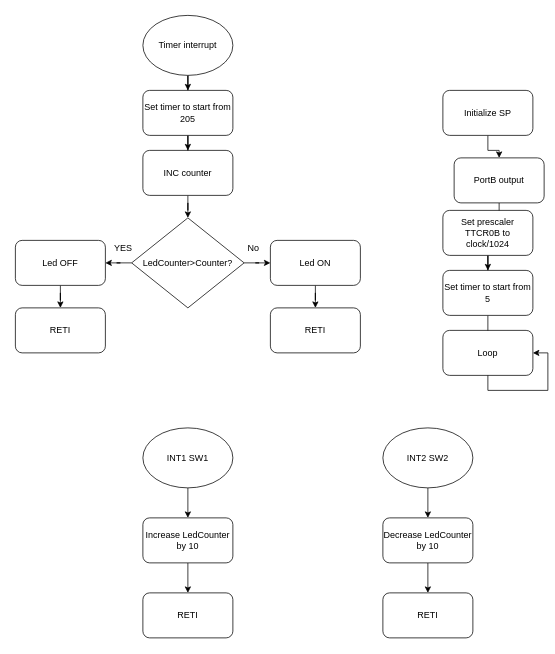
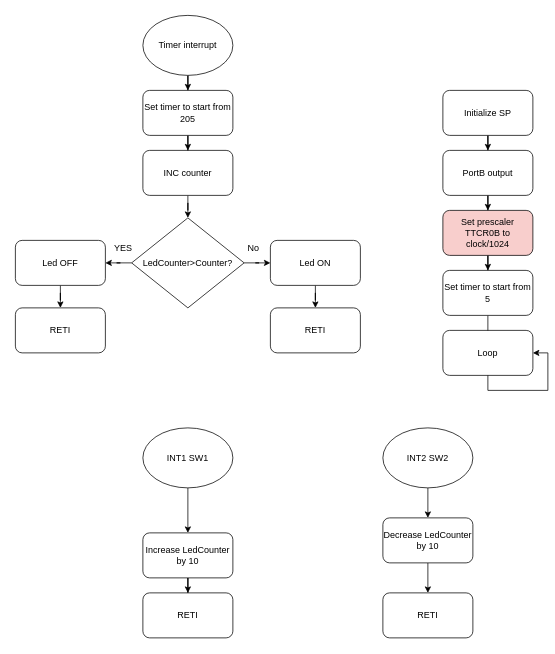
node "PortB output": moved (499, 180) -> (488, 173)
node "Set prescaler TTCR0B to clock/1024": fillcolor #ffffff -> #f8cecc
node "Increase LedCounter by 10": moved (188, 540) -> (188, 555)
